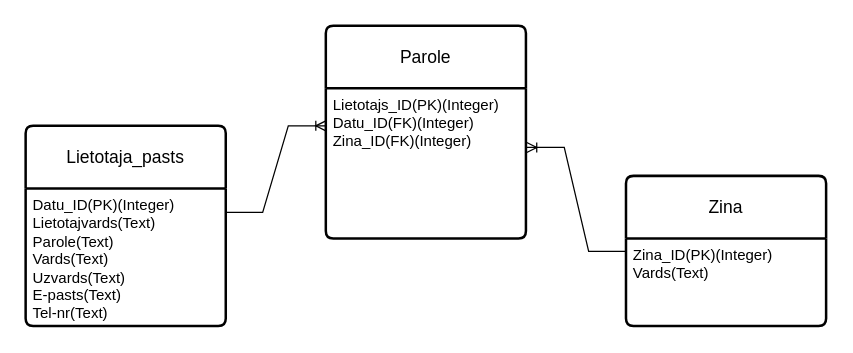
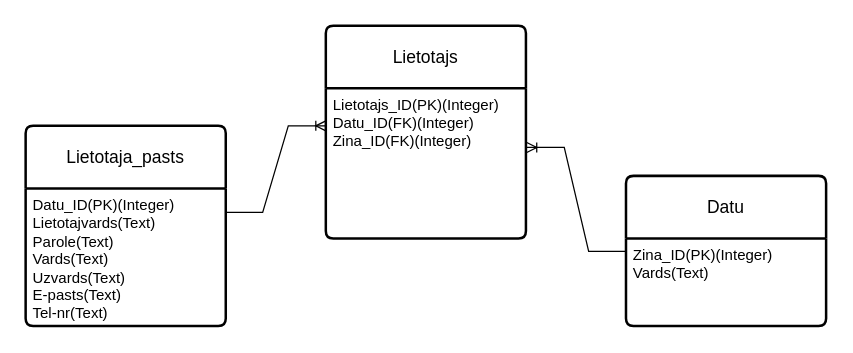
node "Parole": label "Parole" -> "Lietotajs"
node "Zina": label "Zina" -> "Datu"
